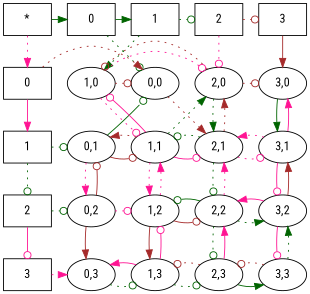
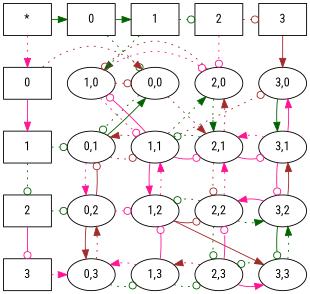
edge "2,0" -> "3,0": now "1,1" -> "3,0"
edge "0,0" -> "0,1": added
edge "0,1" -> "0,0": arrowhead odot -> normal
edge "0,1" -> "1,1": style solid -> dotted
edge "2,1" -> "3,1": style dotted -> solid
edge "1,1" -> "1,2": style dotted -> solid
edge "2,1" -> "2,2": color darkgreen -> brown
edge "2,2" -> "1,2": style solid -> dotted
edge "1,2" -> "1,3": now "1,2" -> "3,3"
edge "3,2" -> "3,3": color deeppink -> darkgreen
edge "0,3" -> "0,2": added
edge "2,3" -> "2,2": arrowhead normal -> odot
edge "1,3" -> "0,3": style solid -> dotted
edge "2,3" -> "1,3": arrowhead odot -> normal
edge "3,3" -> "2,3": color brown -> darkgreen
edge "2,3" -> "3,3": color darkgreen -> deeppink
